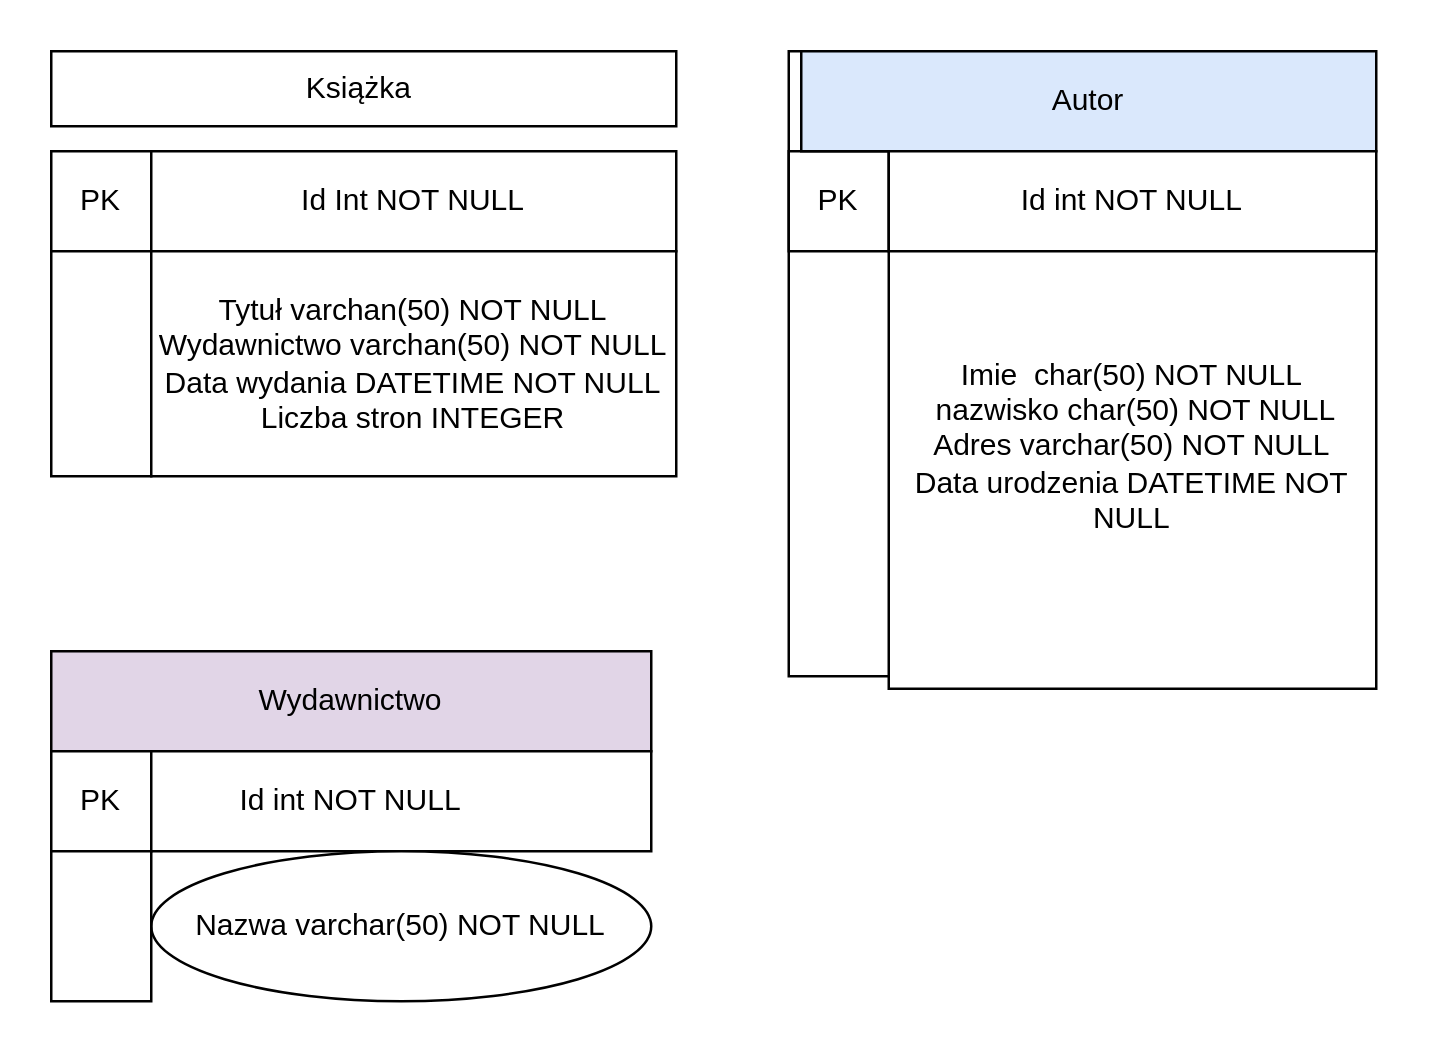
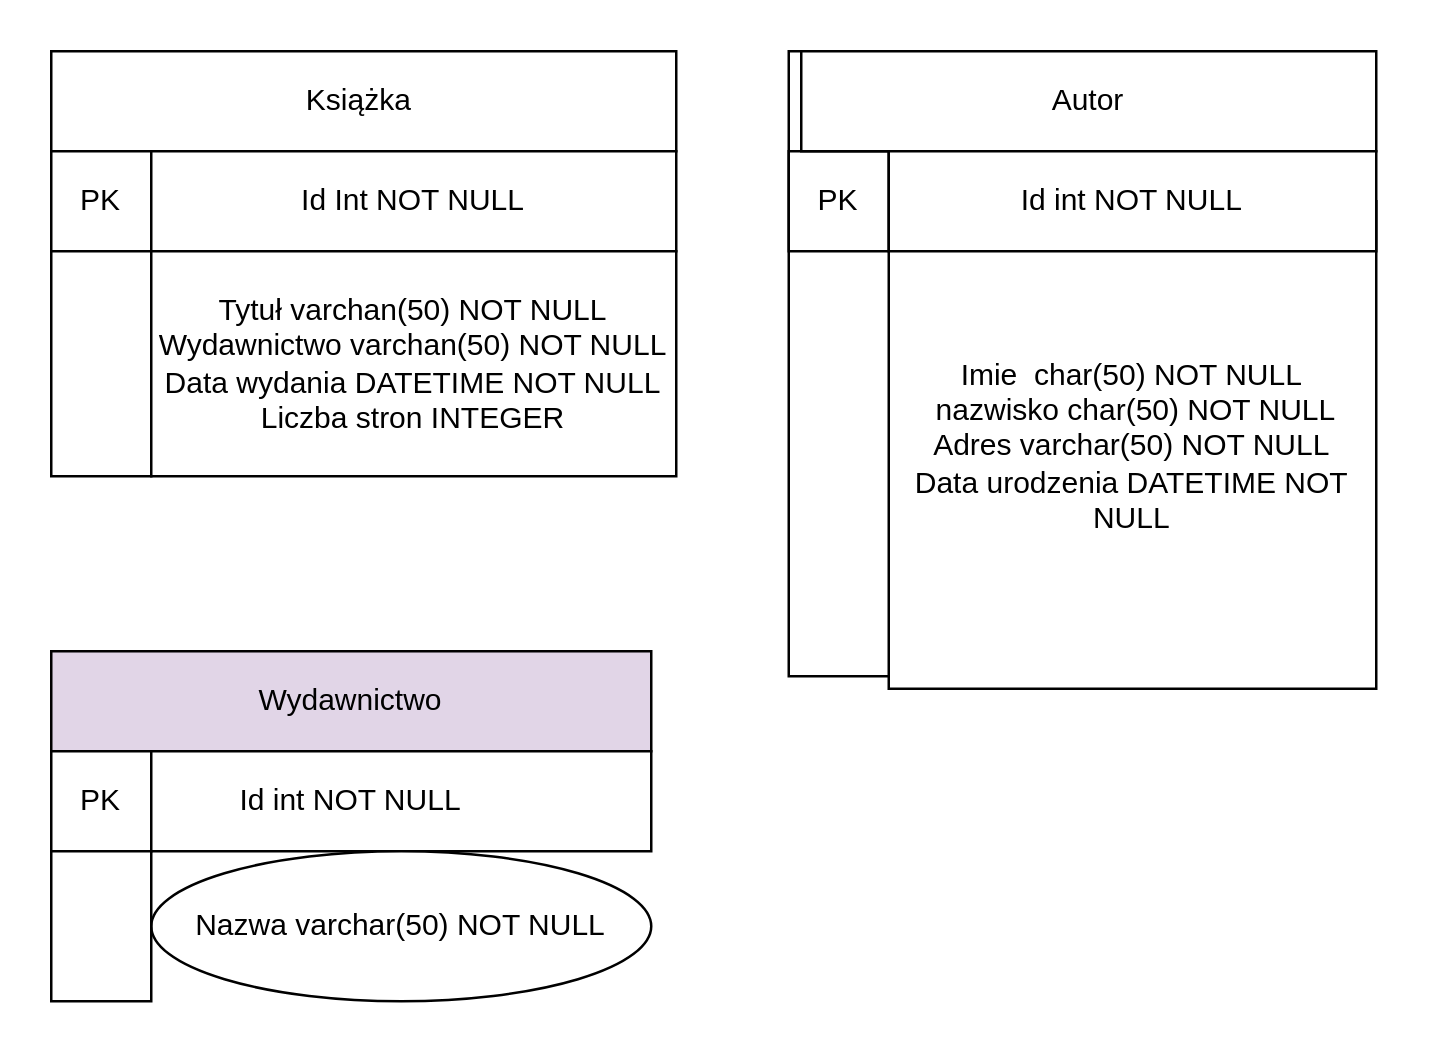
node "Książka": size 625x75 -> 625x100
node "Autor": fillcolor #dae8fc -> #ffffff
